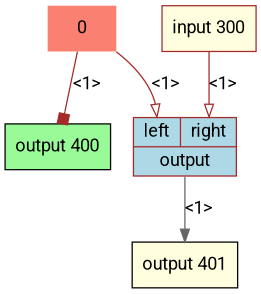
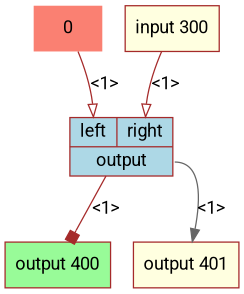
edge "0" -> "output 400": now "left" -> "output 400"
node "output 400": color black -> brown
node "output 401": color black -> brown
